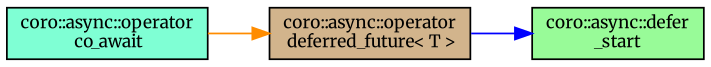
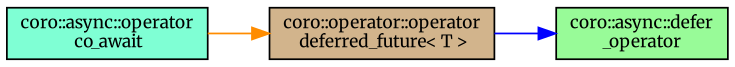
node "coro::async::operator deferred_future< T >": label "coro::async::operator deferred_future< T >" -> "coro::operator::operator deferred_future< T >"
node "coro::async::defer _start": label "coro::async::defer _start" -> "coro::async::defer _operator"
